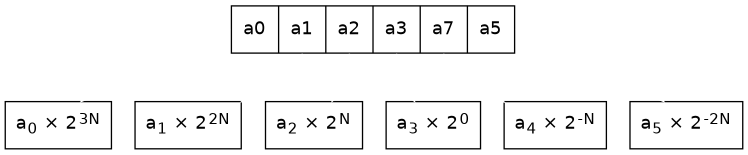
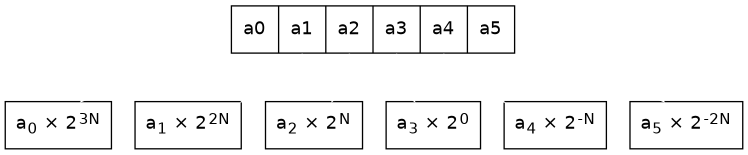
node "a0": text "a7" -> "a4"
